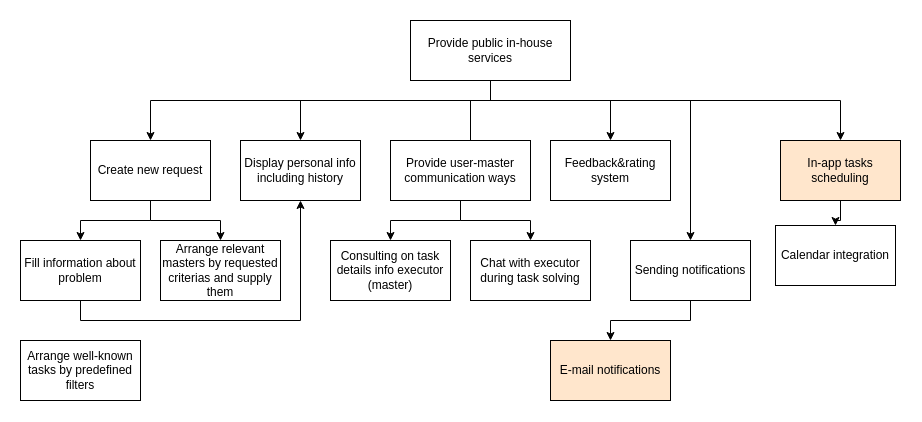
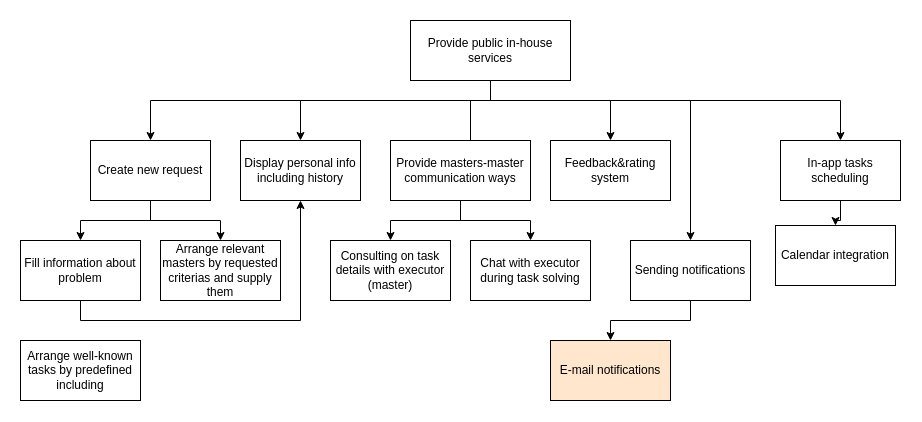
node "Provide user-master communication ways": label "Provide user-master communication ways" -> "Provide masters-master communication ways"
node "In-app tasks scheduling": fillcolor #ffe6cc -> #ffffff
node "Consulting on task details info executor (master)": label "Consulting on task details info executor (master)" -> "Consulting on task details with executor (master)"
node "Arrange well-known tasks by predefined filters": label "Arrange well-known tasks by predefined filters" -> "Arrange well-known tasks by predefined including"
